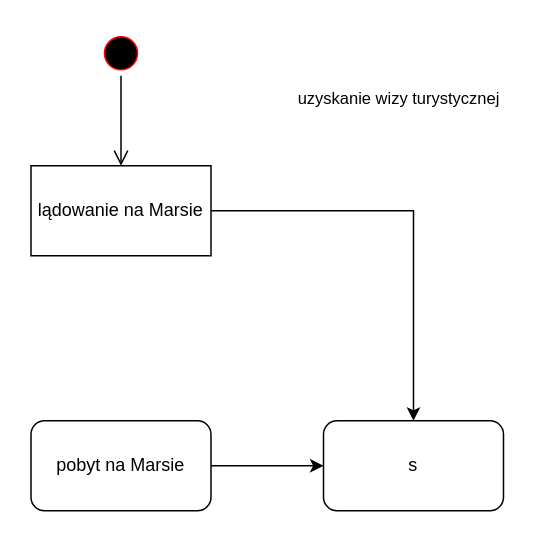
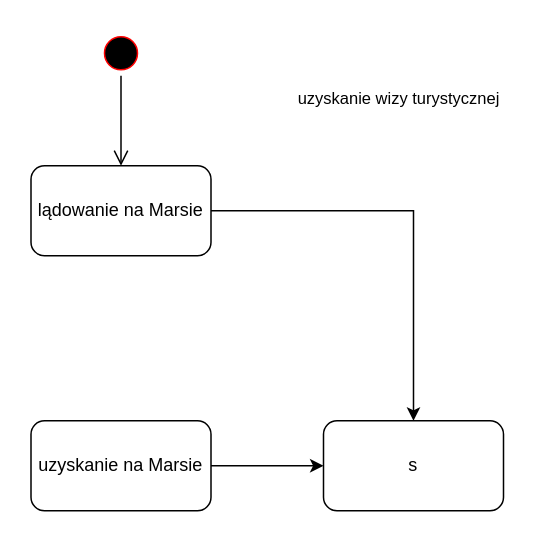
node "lądowanie na Marsie": shape rectangle -> rounded rectangle
node "pobyt na Marsie": label "pobyt na Marsie" -> "uzyskanie na Marsie"
